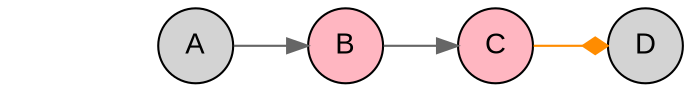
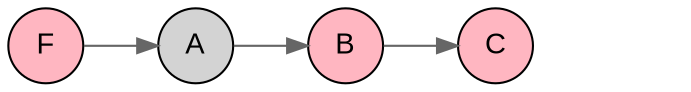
node "F": added
node "D": removed
